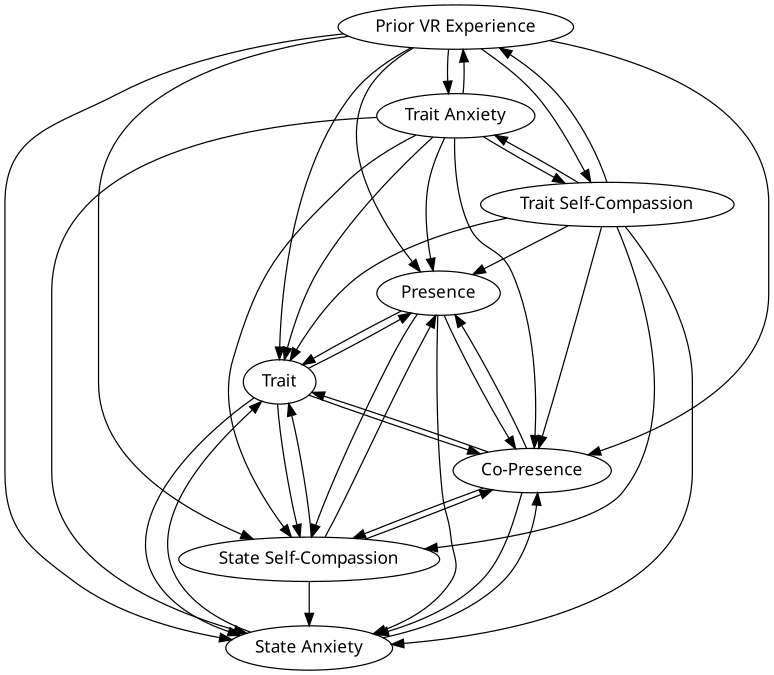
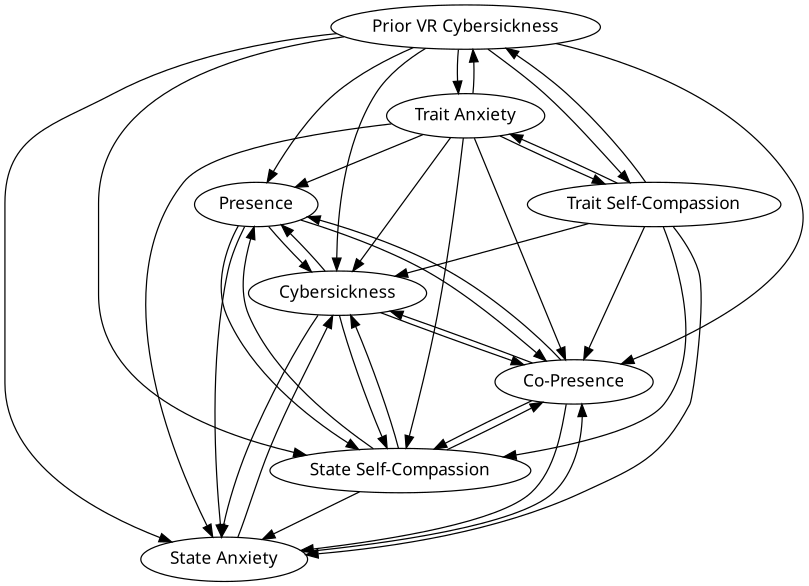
node "Prior VR Experience": label "Prior VR Experience" -> "Prior VR Cybersickness"
edge "Trait Self-Compassion" -> "Presence": removed
node "Trait": label "Trait" -> "Cybersickness"
